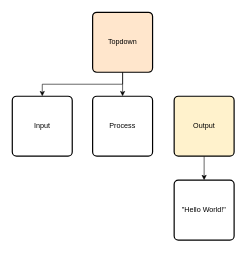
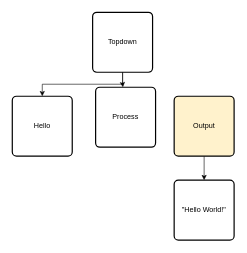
node "Topdown": fillcolor #ffe6cc -> #ffffff
node "Input": label "Input" -> "Hello"
node "Process": moved (123, 126) -> (126, 117)
